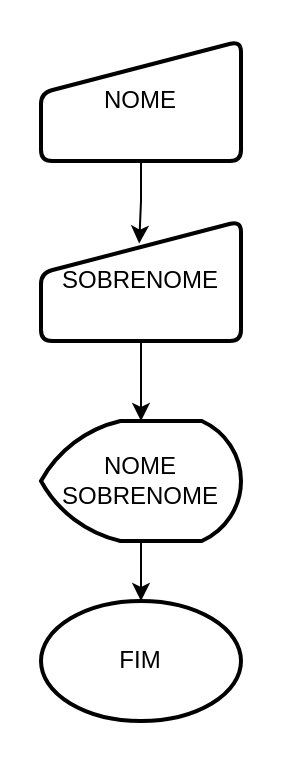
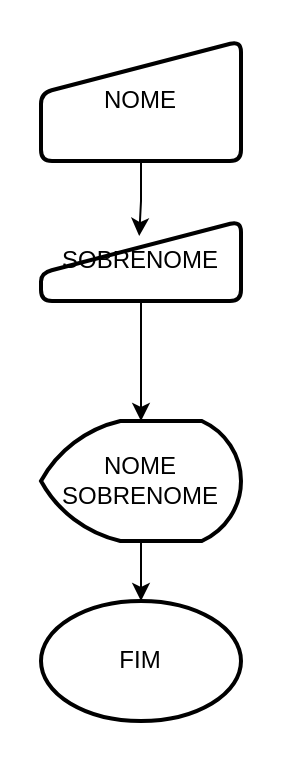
node "SOBRENOME": size 200x120 -> 200x80
